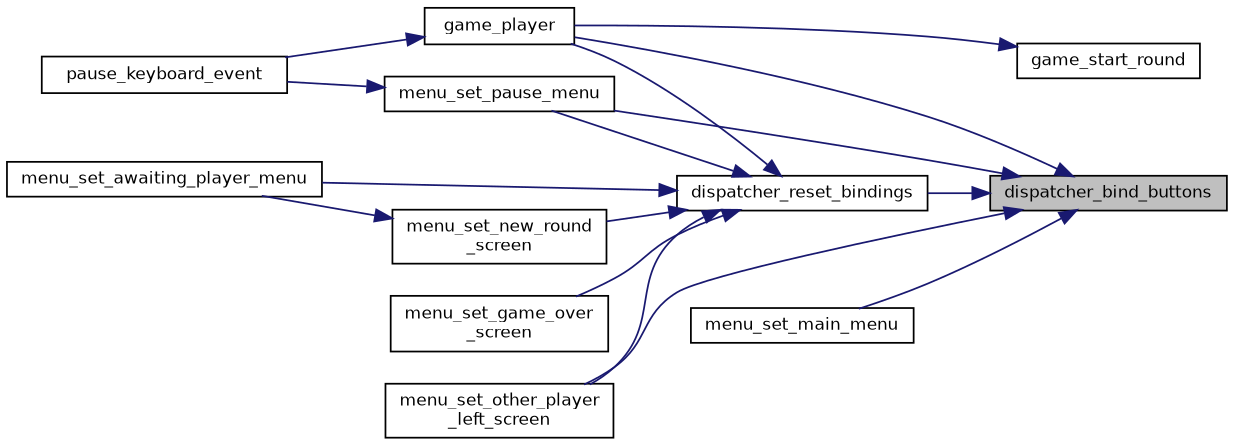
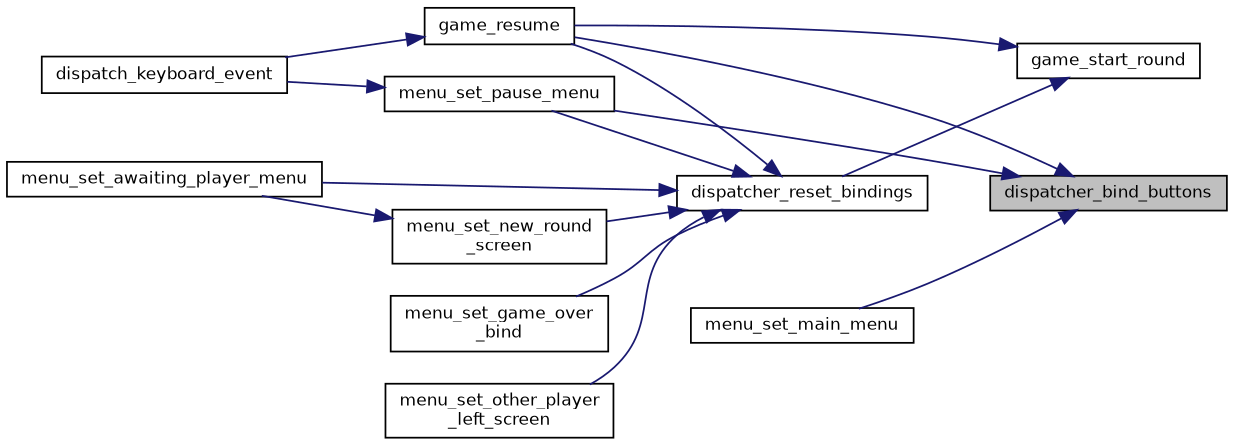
node "game_player": label "game_player" -> "game_resume"
node "pause_keyboard_event": label "pause_keyboard_event" -> "dispatch_keyboard_event"
edge "dispatcher_reset_bindings" -> "dispatcher_bind_buttons": now "dispatcher_reset_bindings" -> "game_start_round"
edge "menu_set_other_player _left_screen" -> "dispatcher_bind_buttons": removed
node "menu_set_game_over _screen": label "menu_set_game_over _screen" -> "menu_set_game_over _bind"
